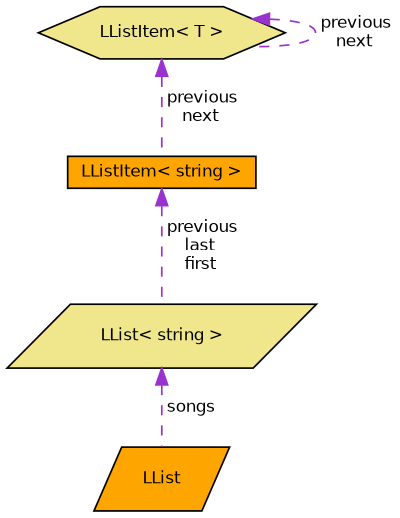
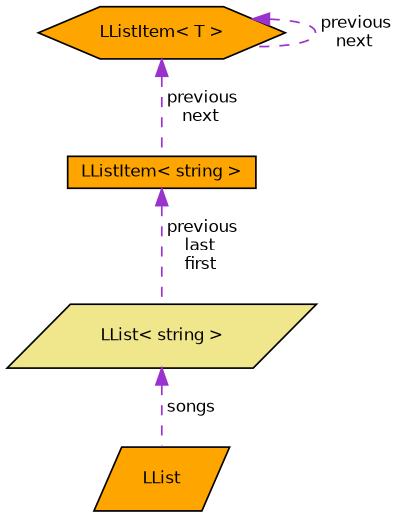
node "LListItem< T >": fillcolor khaki -> orange
